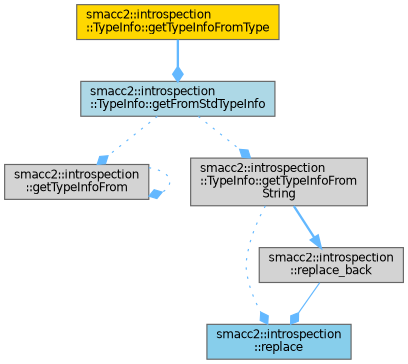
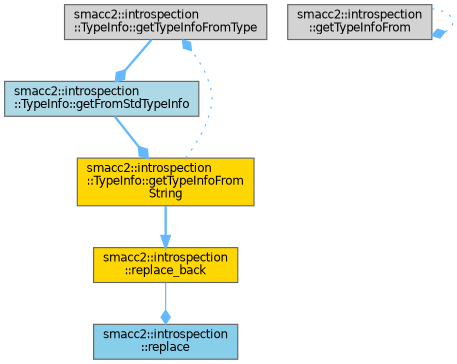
node "smacc2::introspection ::TypeInfo::getTypeInfoFromType": fillcolor gold -> lightgrey
edge "smacc2::introspection ::TypeInfo::getFromStdTypeInfo" -> "smacc2::introspection ::TypeInfo::getTypeInfoFrom String": style dotted -> bold
edge "smacc2::introspection ::TypeInfo::getFromStdTypeInfo" -> "smacc2::introspection ::getTypeInfoFrom": removed
node "smacc2::introspection ::TypeInfo::getTypeInfoFrom String": fillcolor lightgrey -> gold
edge "smacc2::introspection ::TypeInfo::getTypeInfoFrom String" -> "smacc2::introspection ::replace": now "smacc2::introspection ::TypeInfo::getTypeInfoFrom String" -> "smacc2::introspection ::TypeInfo::getTypeInfoFromType"
node "smacc2::introspection ::replace_back": fillcolor lightgrey -> gold
